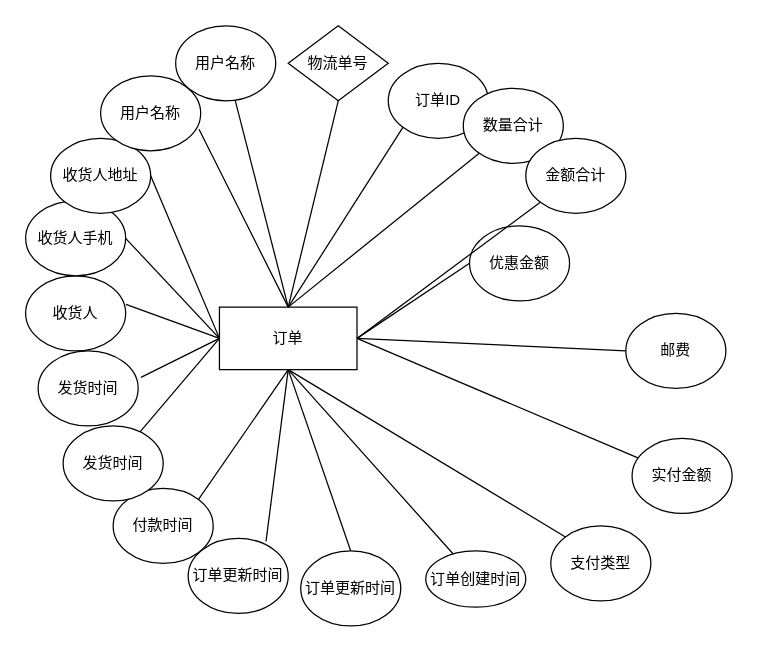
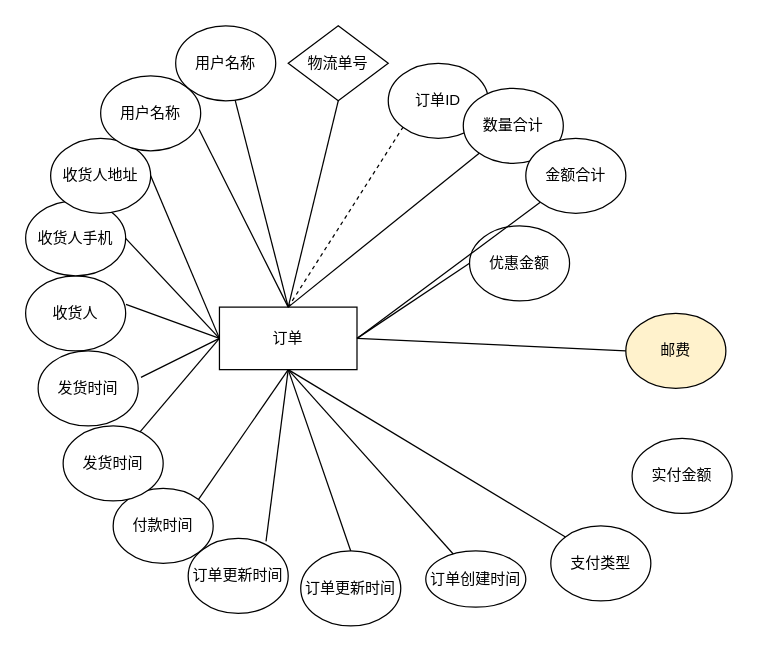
edge "订单ID" -- "订单": style solid -> dashed
node "邮费": fillcolor #ffffff -> #fff2cc
edge "订单" -- "实付金额": removed
